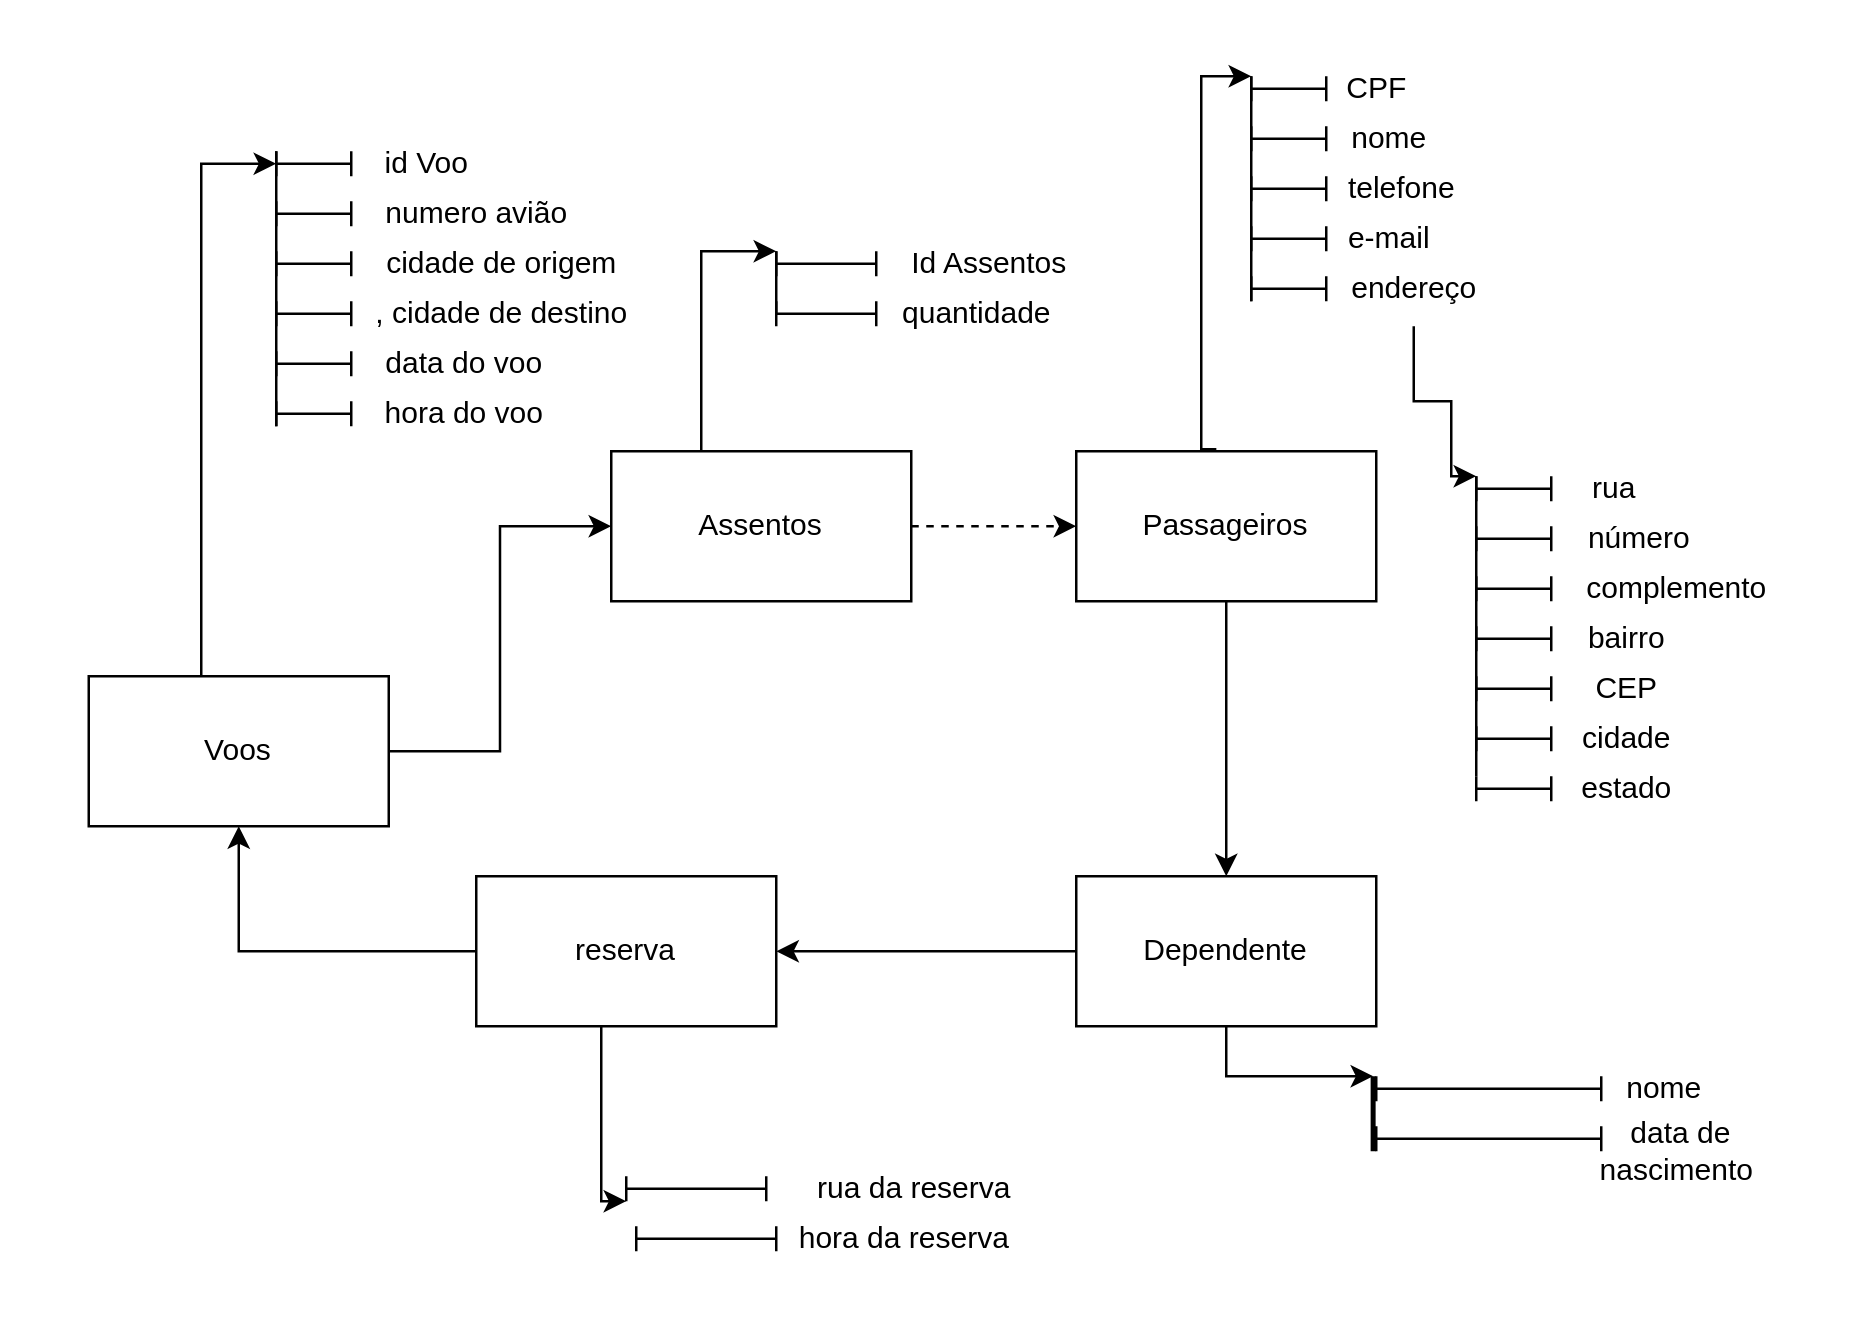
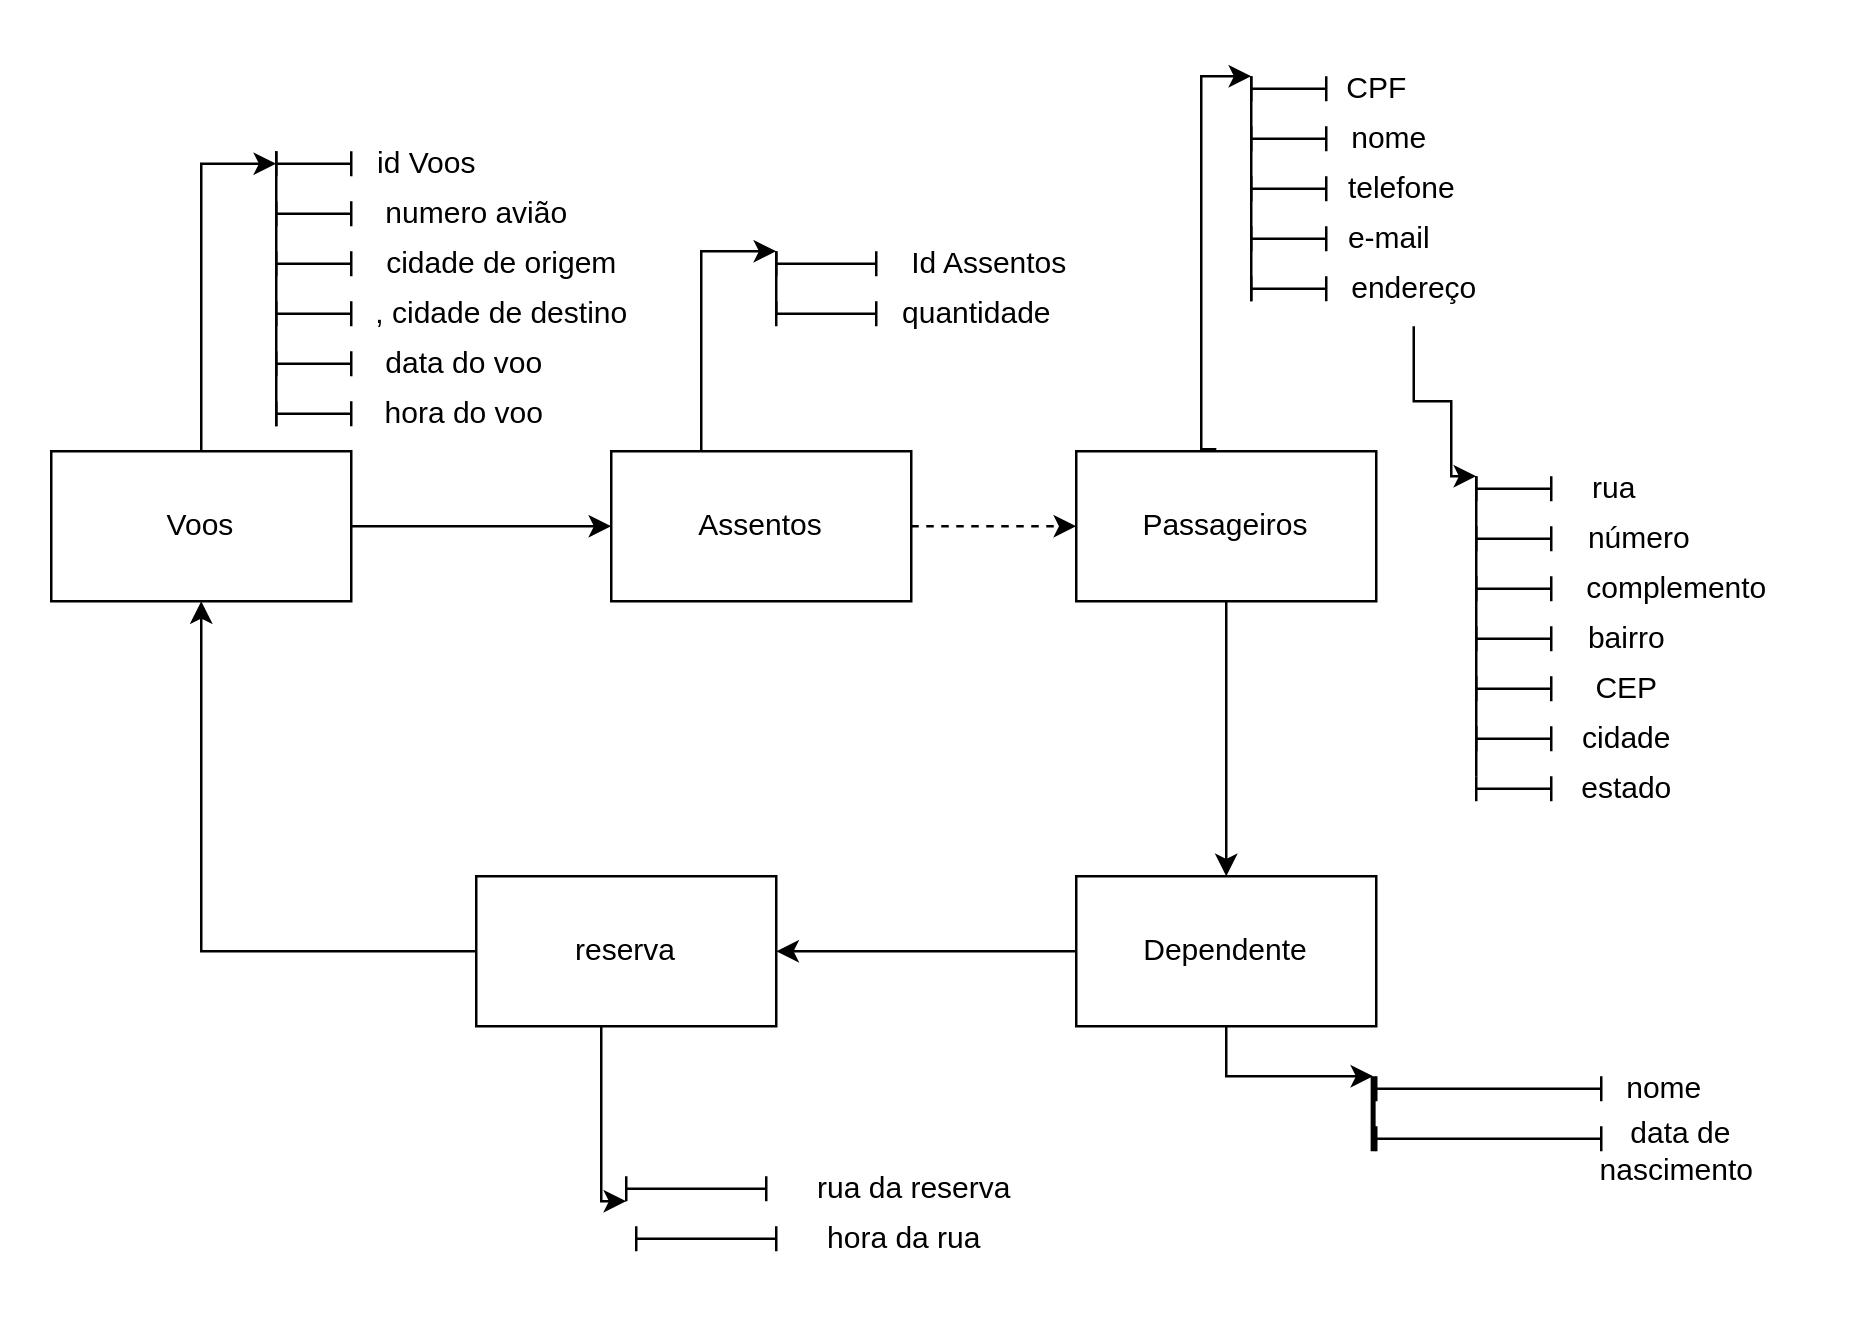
node "id Voo": label "id Voo" -> "id Voos"
node "Voos": moved (239, 751) -> (201, 526)
node "hora da reserva": label "hora da reserva" -> "hora da rua"
